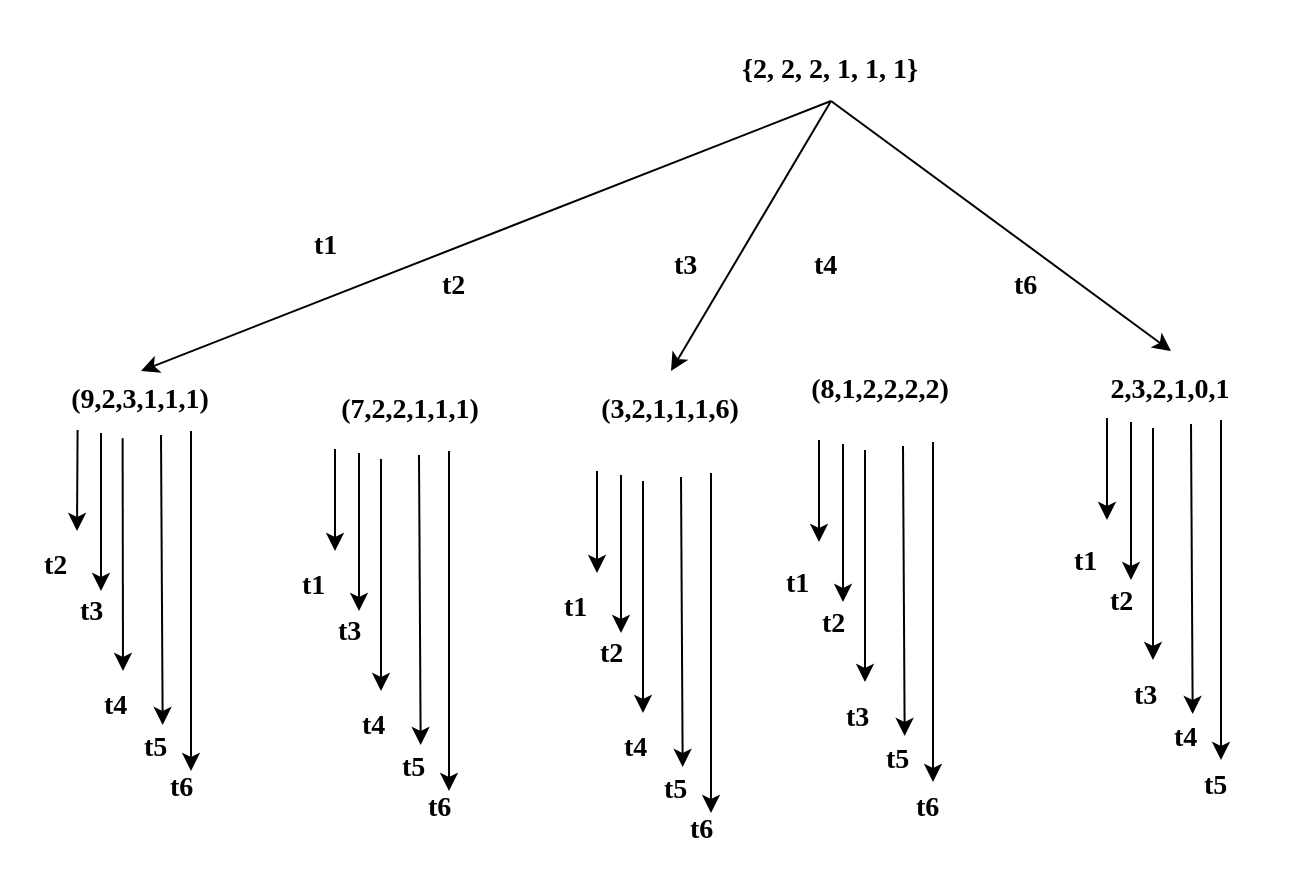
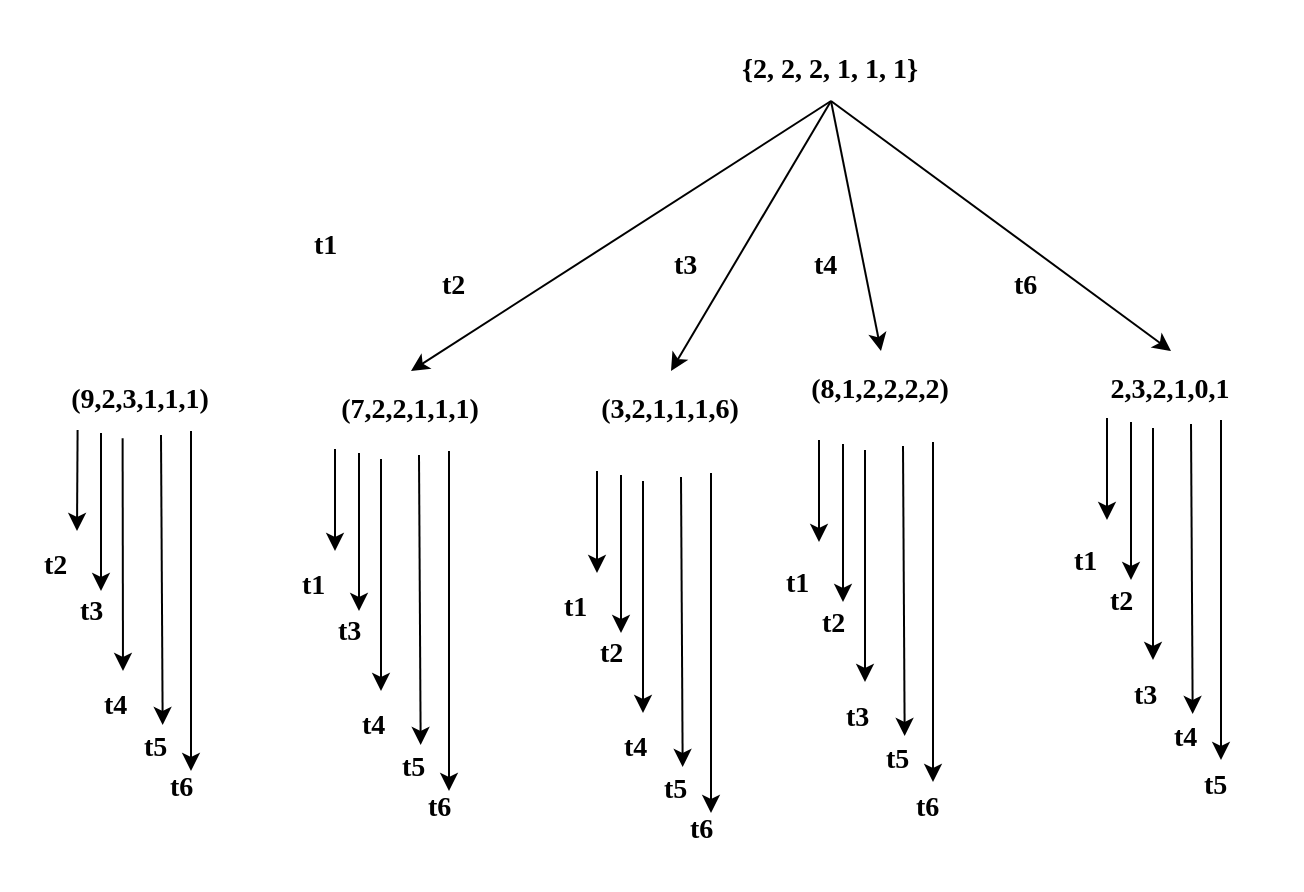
edge "{2, 2, 2, 1, 1, 1}" -> "(8,1,2,2,2,2)": added
edge "{2, 2, 2, 1, 1, 1}" -> "(9,2,3,1,1,1)": removed
edge "{2, 2, 2, 1, 1, 1}" -> "(7,2,2,1,1,1)": added
